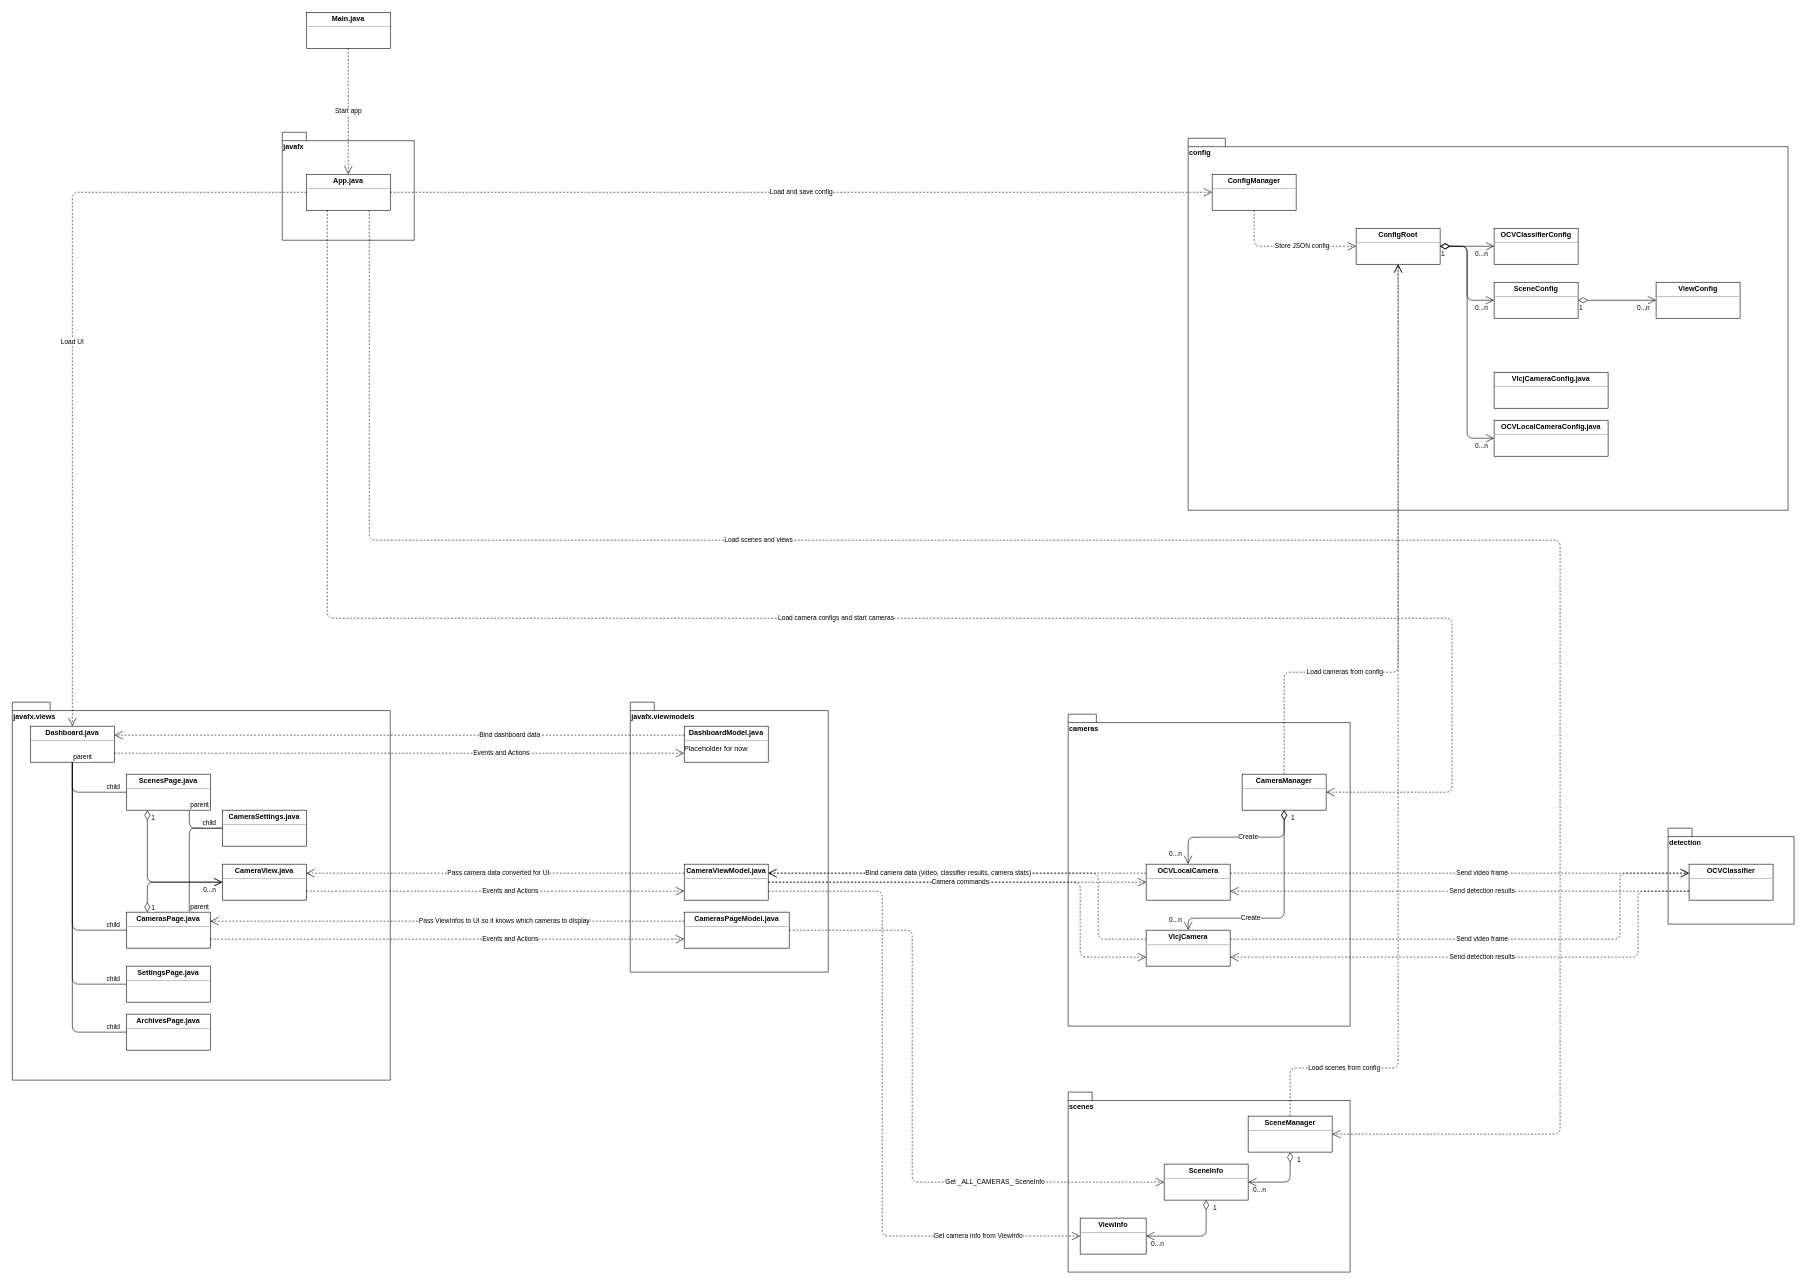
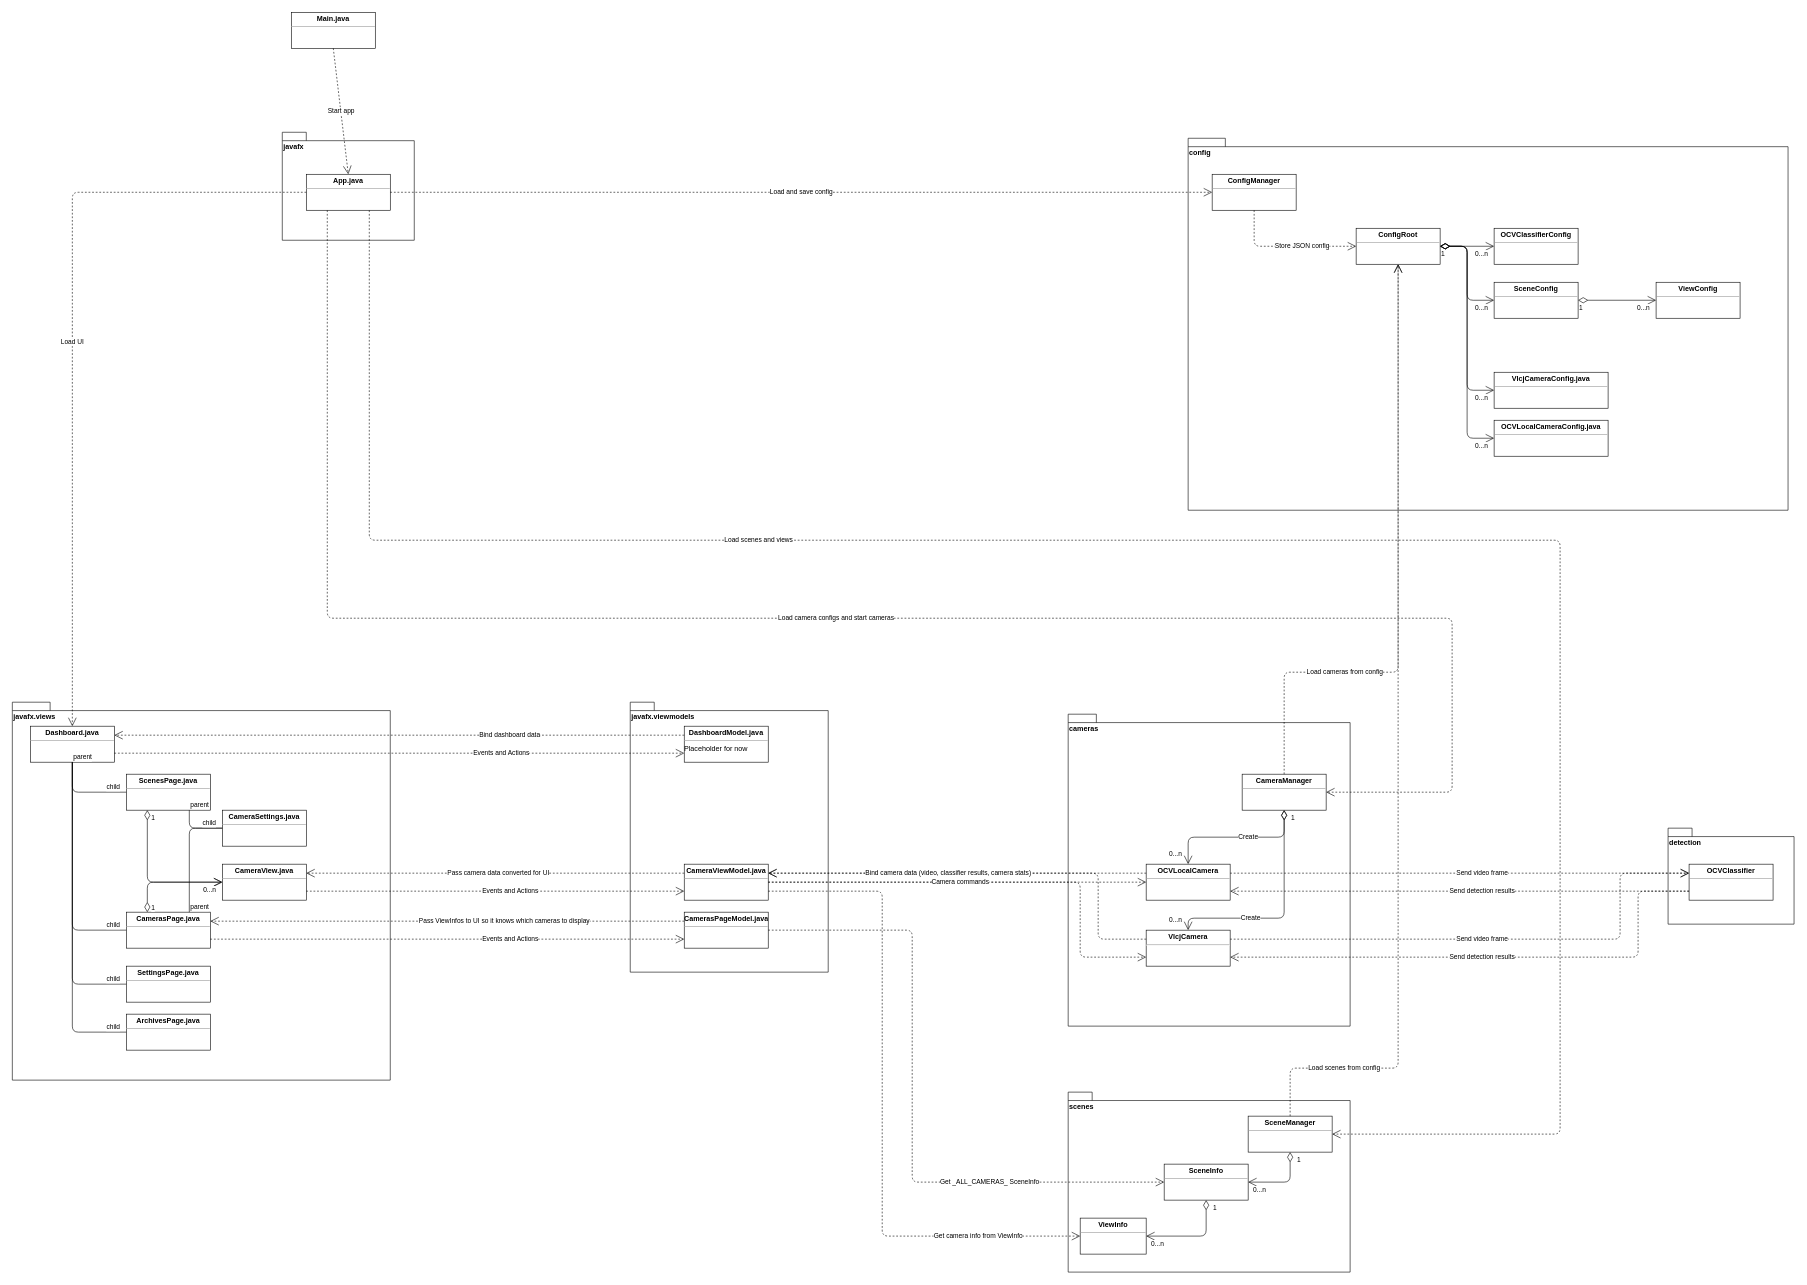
node "Main.java": moved (348, 30) -> (333, 30)
edge "ConfigRoot" -- "VlcjCameraConfig.java": added, labels "1", "0...n"
node "CamerasPageModel.java": size 105x36 -> 84x36
